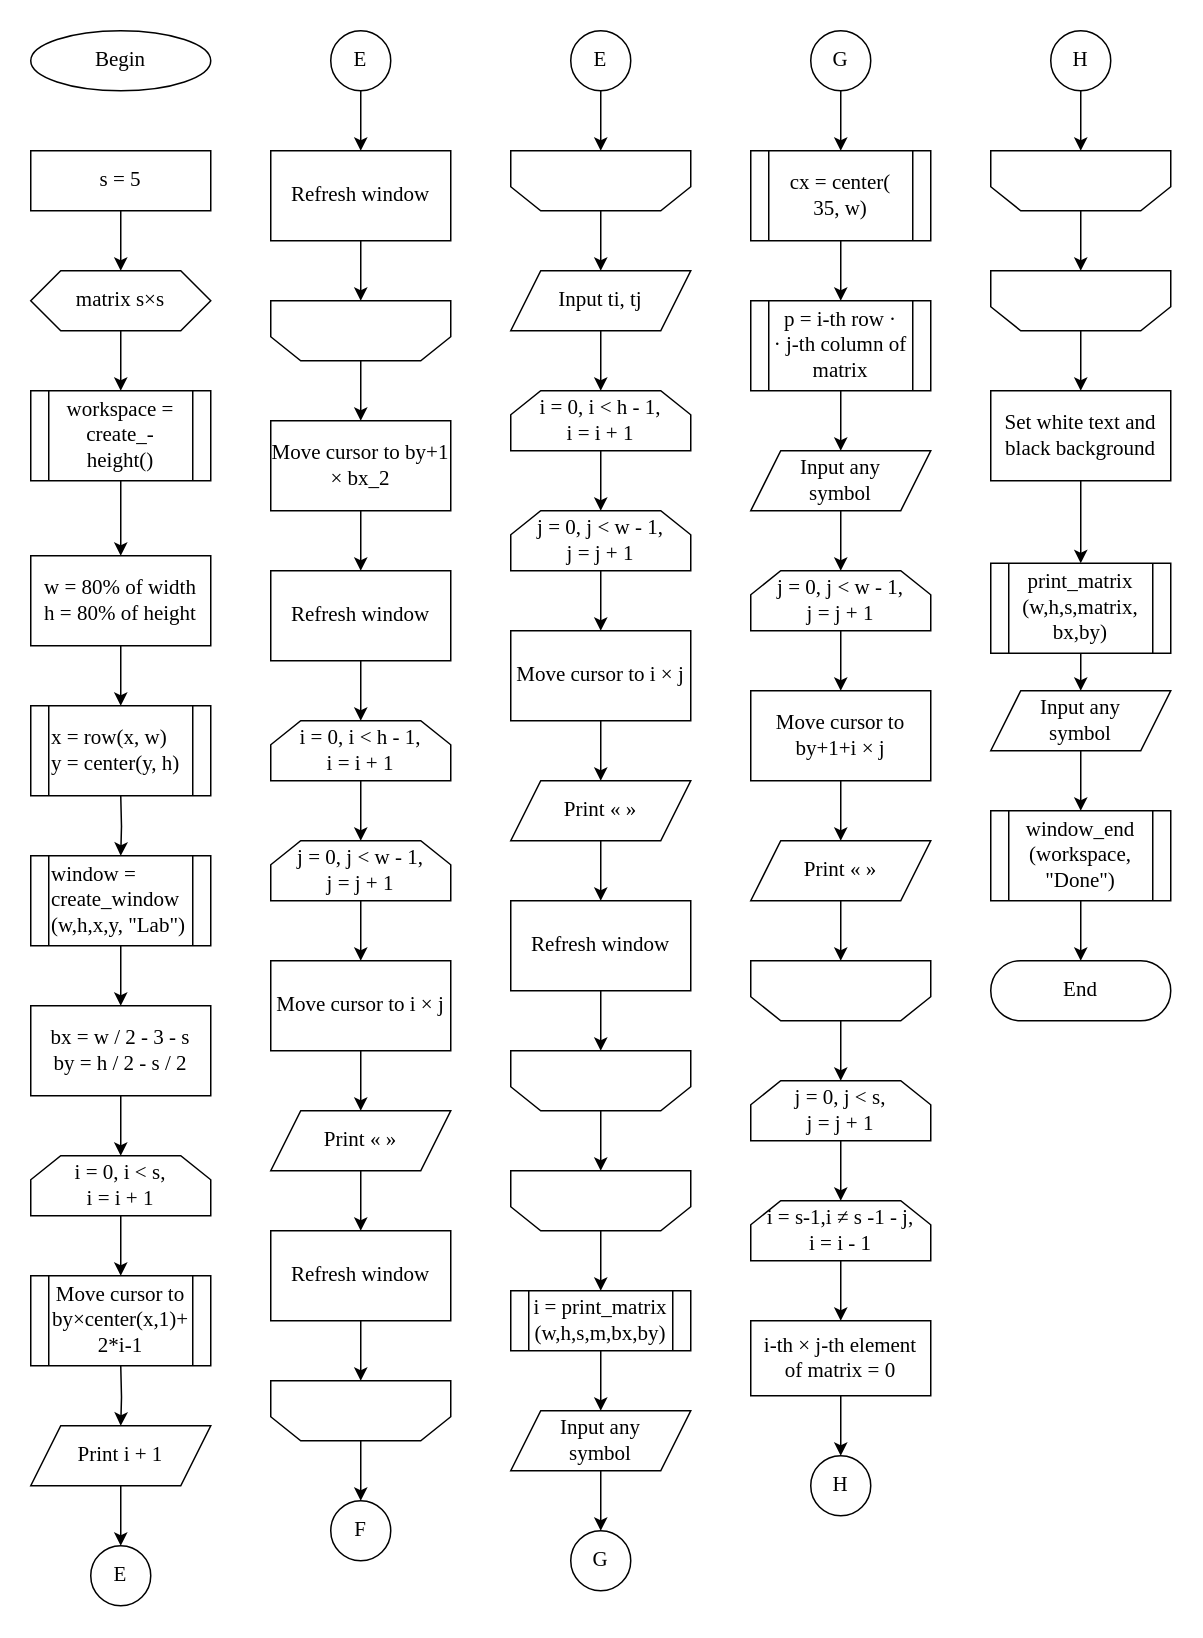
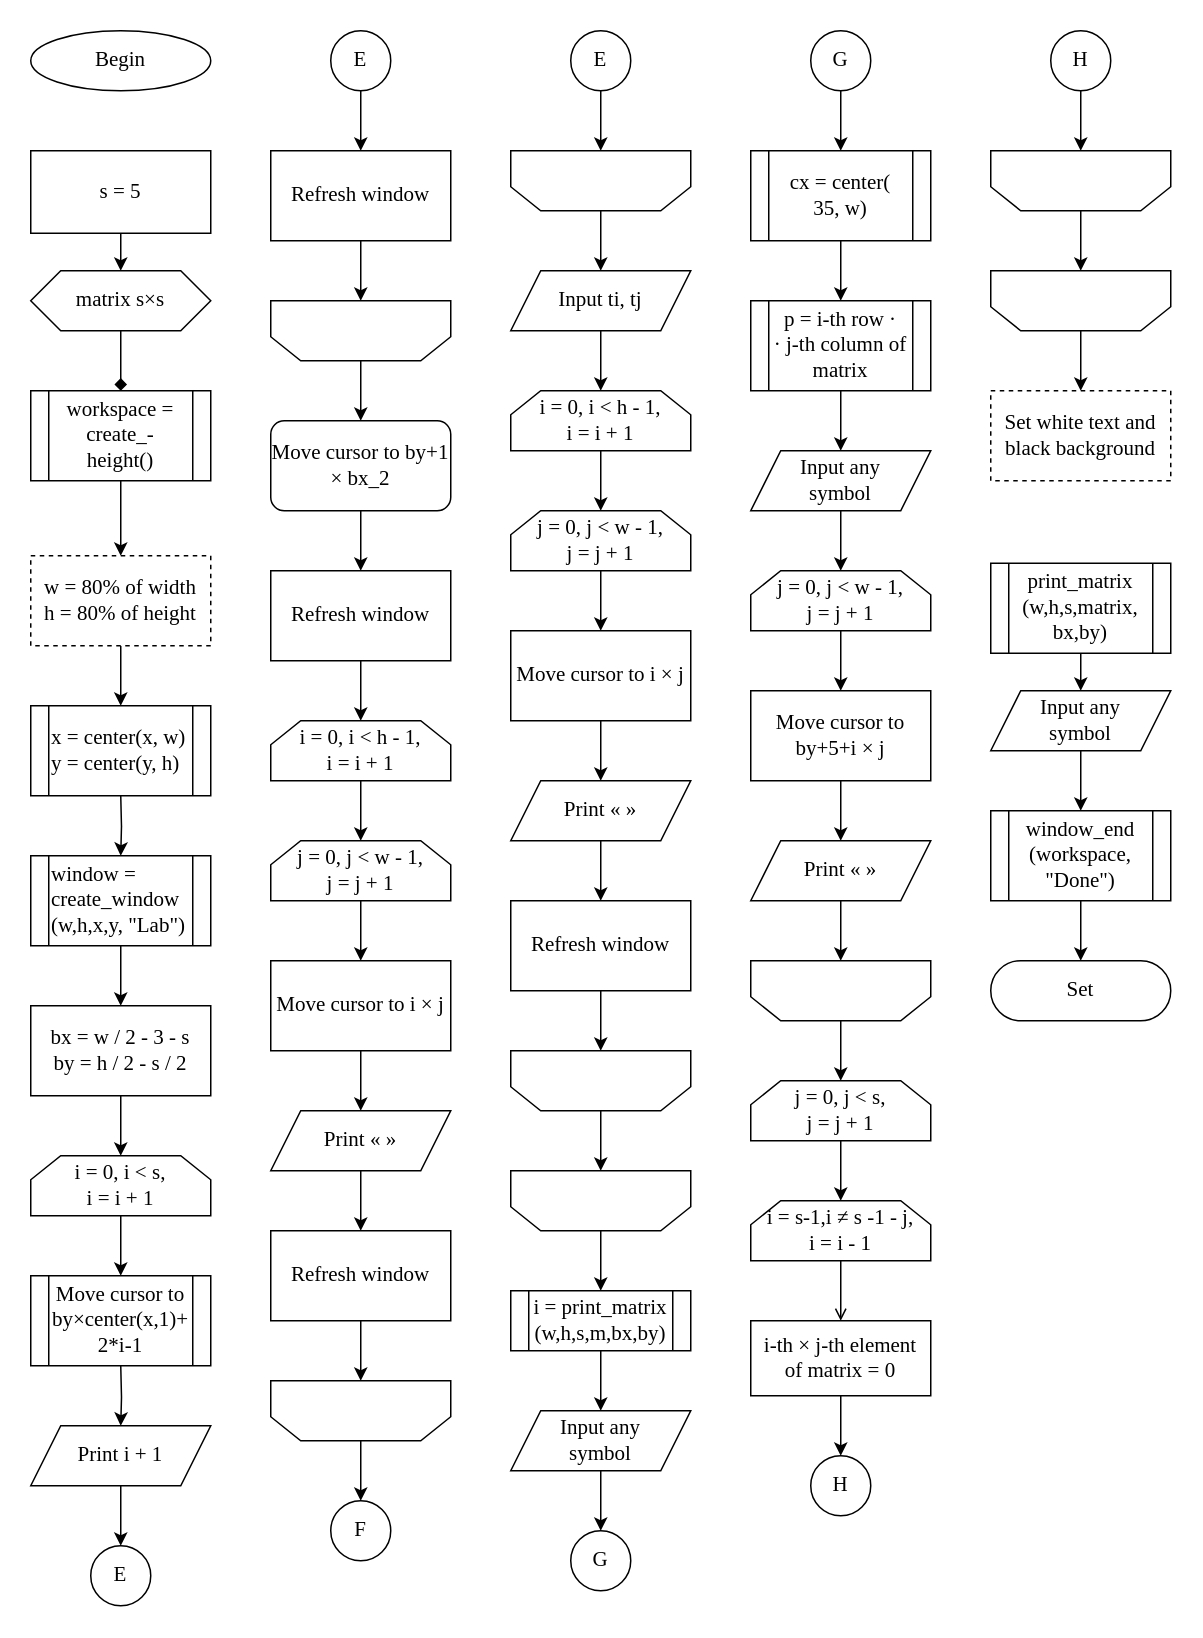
node "s = 5": size 180x60 -> 180x83
edge "matrix s×s" -> "workspace = create_- height()": arrowhead classic -> diamond
node "Set white text and black background": style solid -> dashed
node "Move cursor to by+1 × bx_2": shape rectangle -> rounded rectangle
edge "Set white text and black background" -> "print_matrix (w,h,s,matrix, bx,by)": removed
node "w = 80% of width h = 80% of height": style solid -> dashed
node "Move cursor to by+1+i × j": label "Move cursor to by+1+i × j" -> "Move cursor to by+5+i × j"
node "x = row(x, w) y = center(y, h)": label "x = row(x, w) y = center(y, h)" -> "x = center(x, w) y = center(y, h)"
node "End": label "End" -> "Set"
edge "i = s-1,i ≠ s -1 - j, i = i - 1" -> "i-th × j-th element of matrix = 0": arrowhead classic -> open
